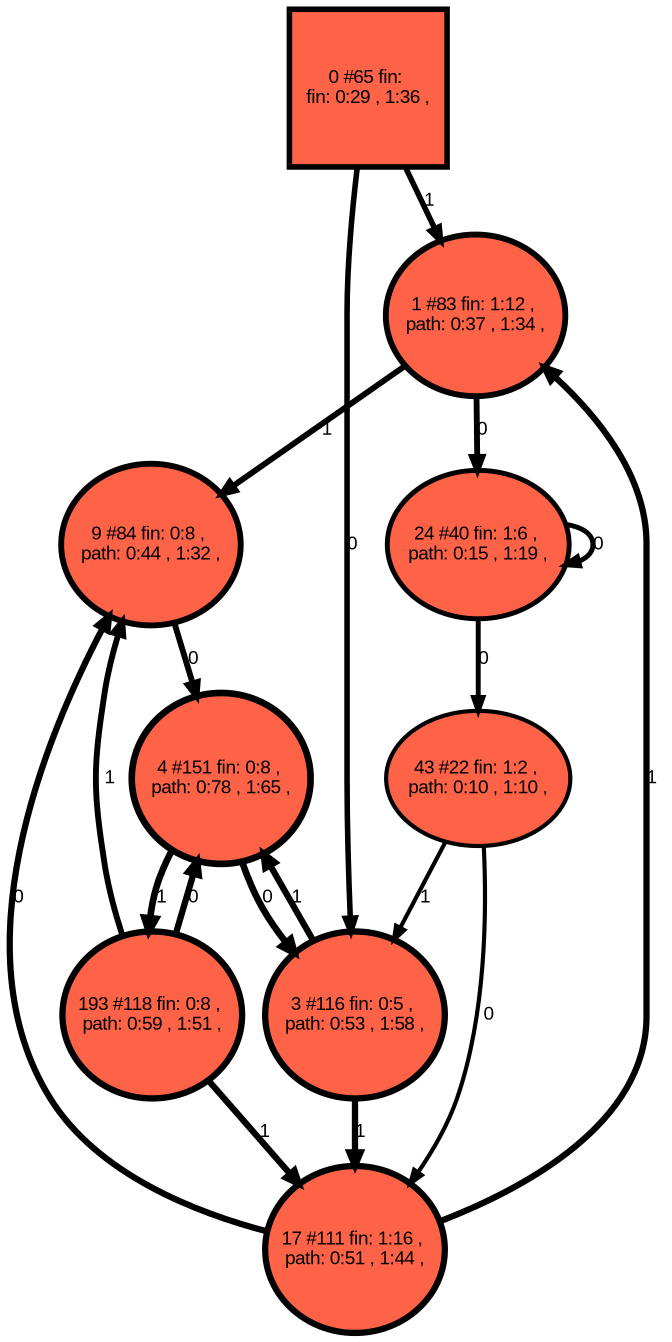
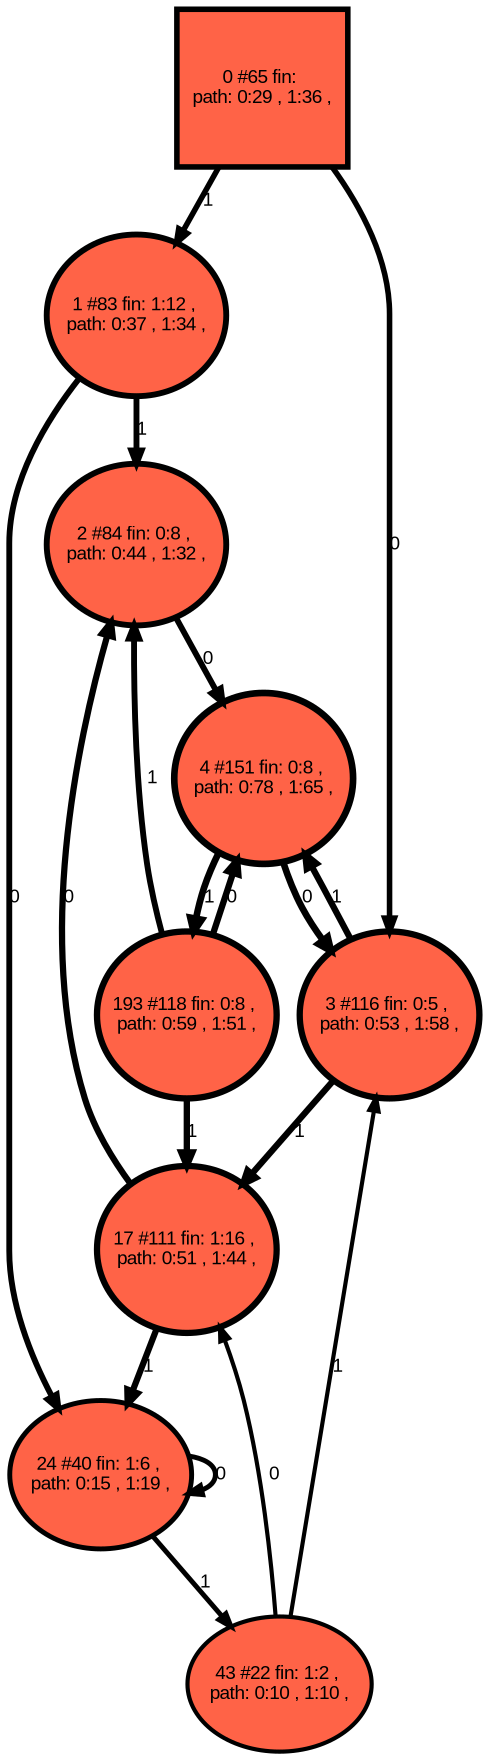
node "0 #65 fin: fin: 0:29 , 1:36 ,": label "0 #65 fin: fin: 0:29 , 1:36 ," -> "0 #65 fin: path: 0:29 , 1:36 ,"
node "9 #84 fin: 0:8 , path: 0:44 , 1:32 ,": label "9 #84 fin: 0:8 , path: 0:44 , 1:32 ," -> "2 #84 fin: 0:8 , path: 0:44 , 1:32 ,"
edge "24 #40 fin: 1:6 , path: 0:15 , 1:19 ," -> "43 #22 fin: 1:2 , path: 0:10 , 1:10 ,": label "0 " -> "1 "
edge "17 #111 fin: 1:16 , path: 0:51 , 1:44 ," -> "1 #83 fin: 1:12 , path: 0:37 , 1:34 ,": now "17 #111 fin: 1:16 , path: 0:51 , 1:44 ," -> "24 #40 fin: 1:6 , path: 0:15 , 1:19 ,"
